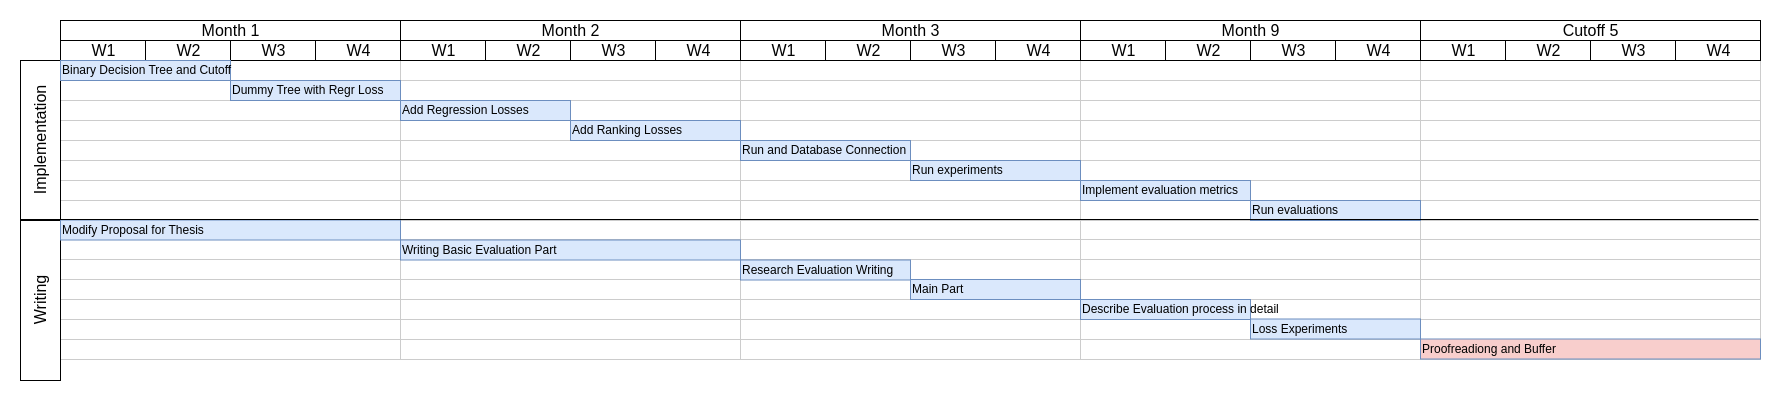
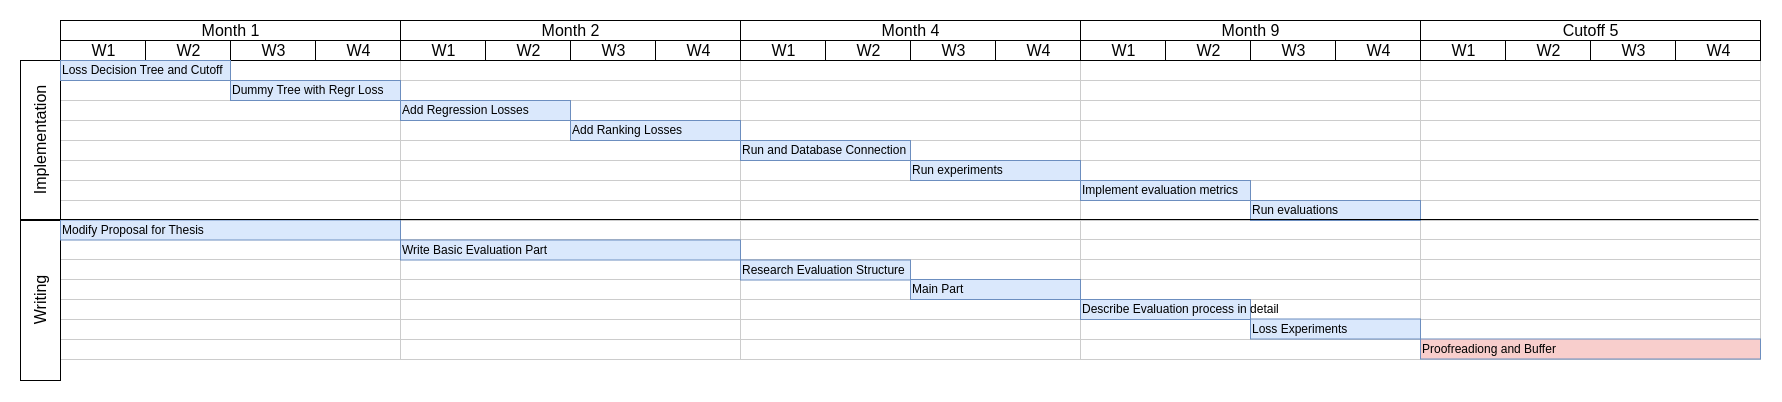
node "Month 3": label "Month 3" -> "Month 4"
node "Binary Decision Tree and Cutoff": label "Binary Decision Tree and Cutoff" -> "Loss Decision Tree and Cutoff"
node "Writing Basic Evaluation Part": label "Writing Basic Evaluation Part" -> "Write Basic Evaluation Part"
node "Research Evaluation Writing": label "Research Evaluation Writing" -> "Research Evaluation Structure"
